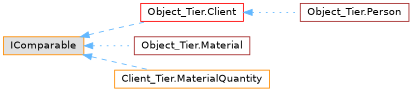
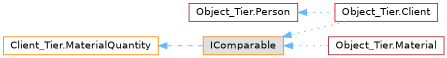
edge "Object_Tier.Person" -> "Object_Tier.Client": reversed
edge "Object_Tier.Client" -> "IComparable": style dashed -> dotted
edge "Client_Tier.MaterialQuantity" -> "IComparable": reversed
